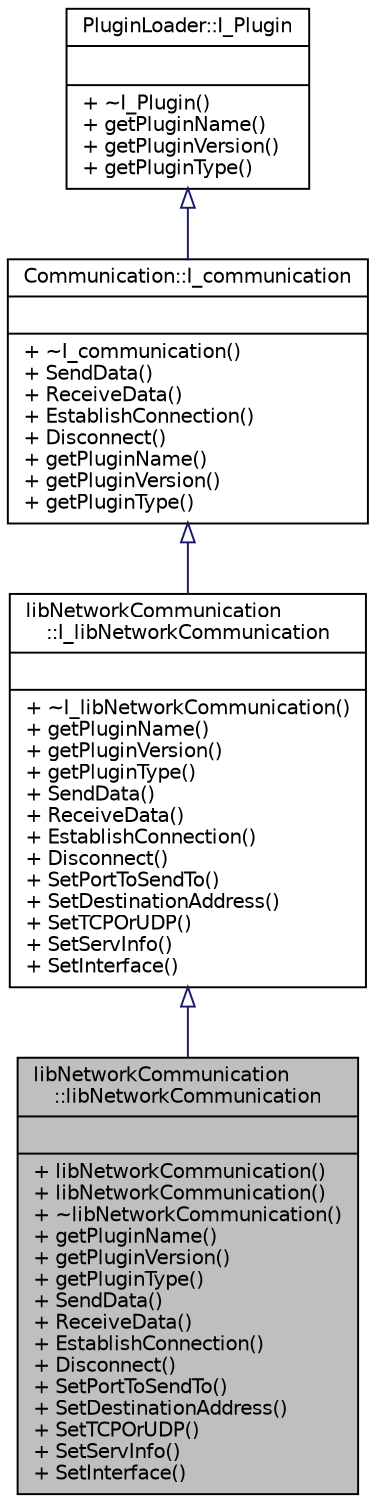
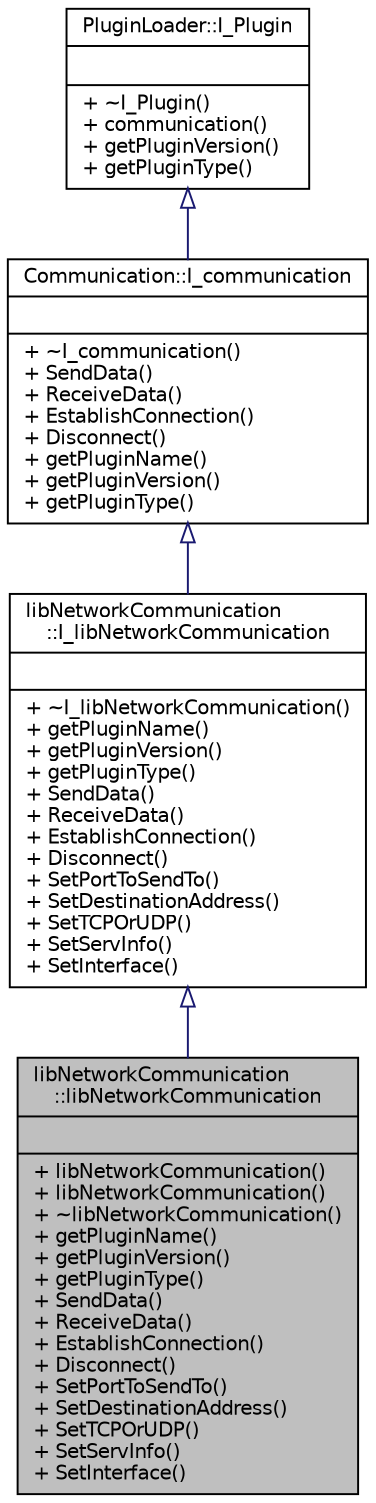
node "PluginLoader::I_Plugin": text "+ getPluginName()" -> "+ communication()"
